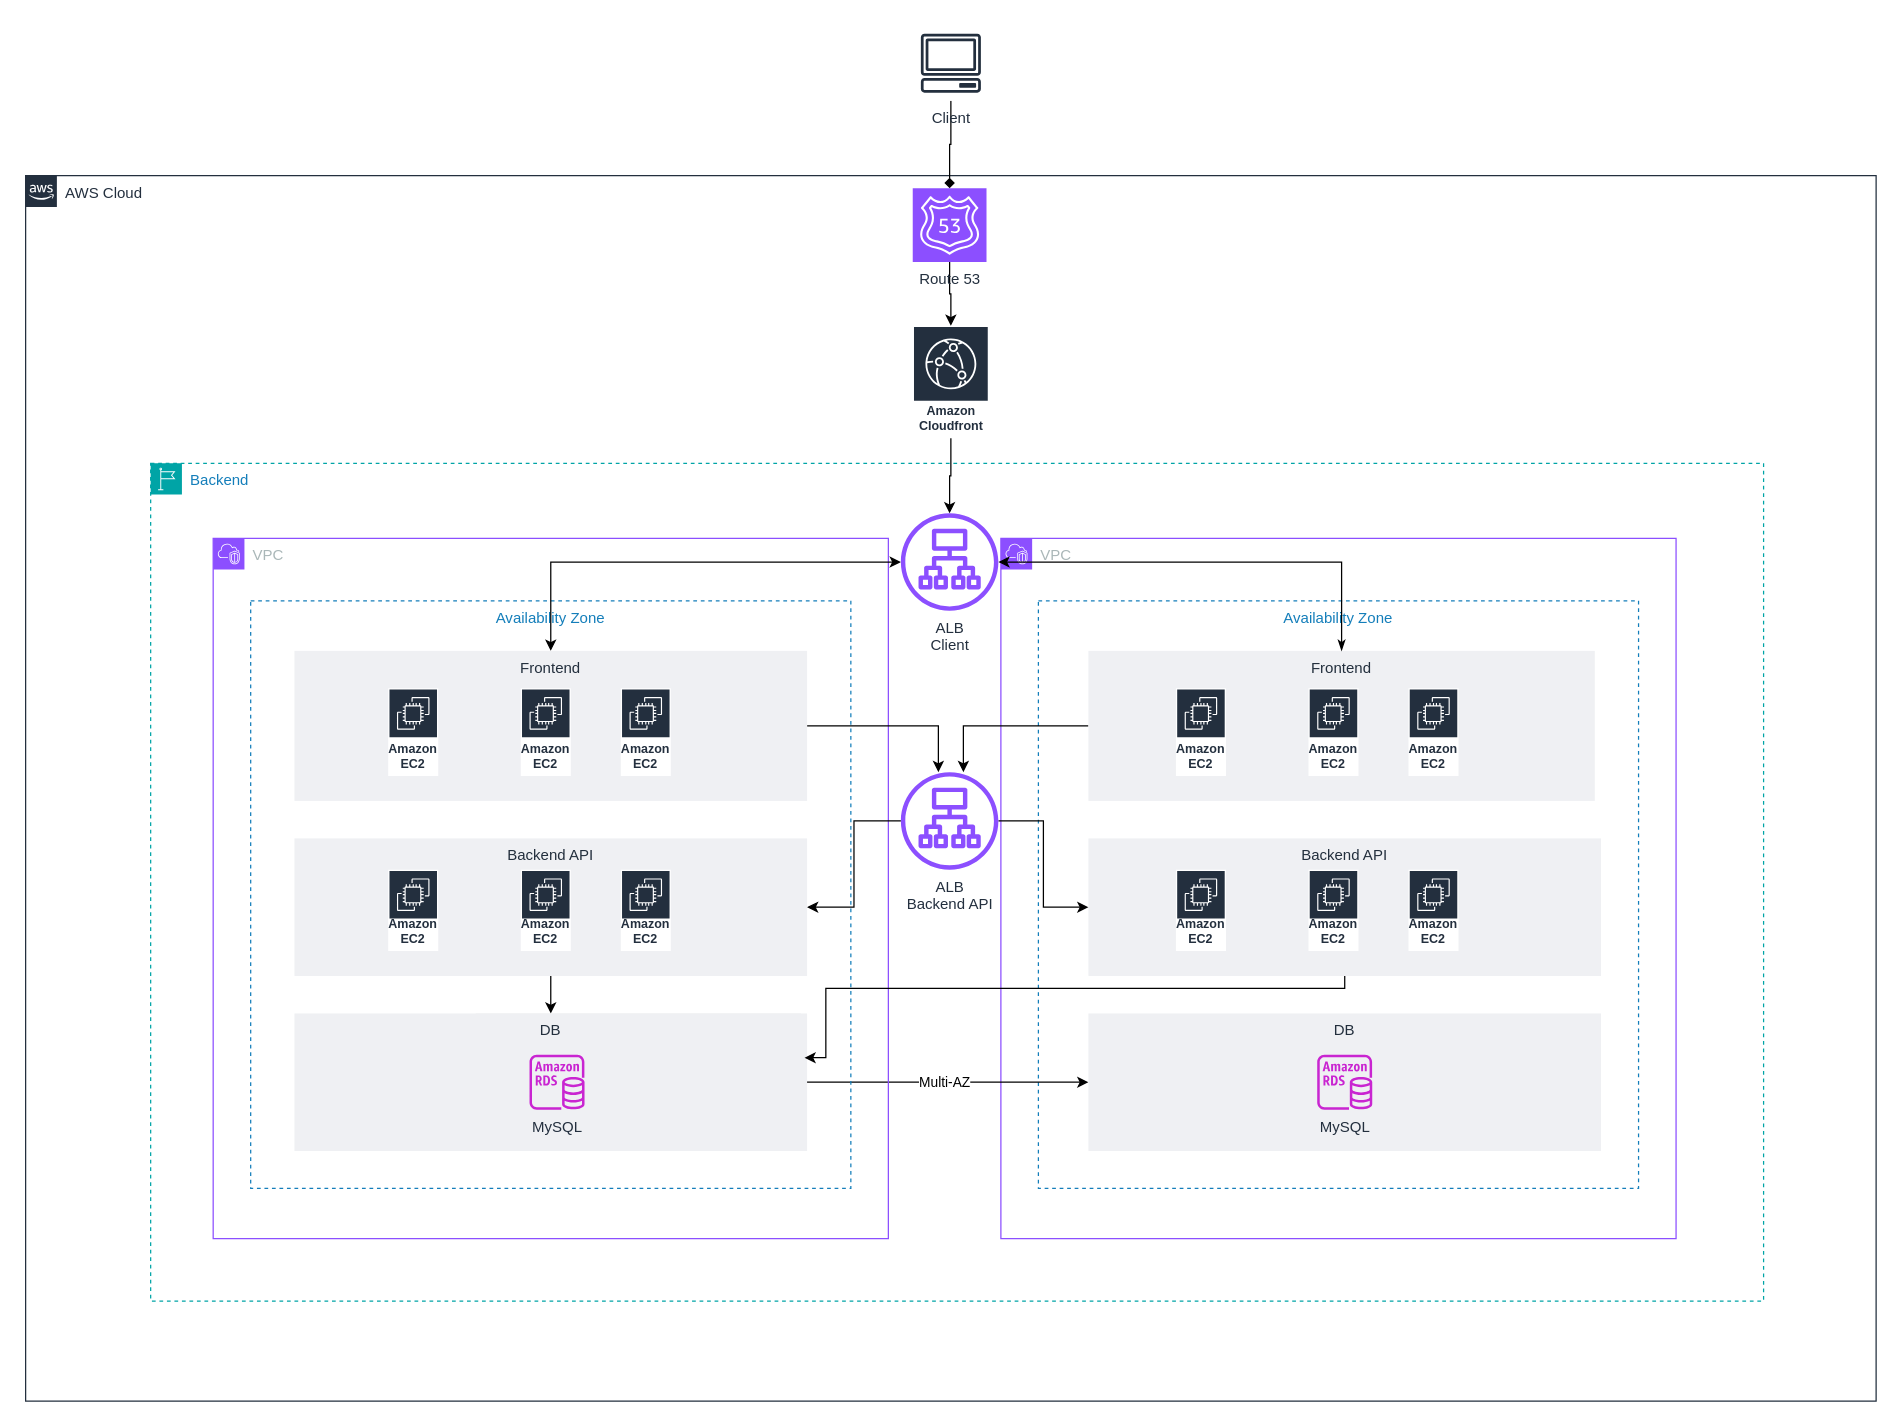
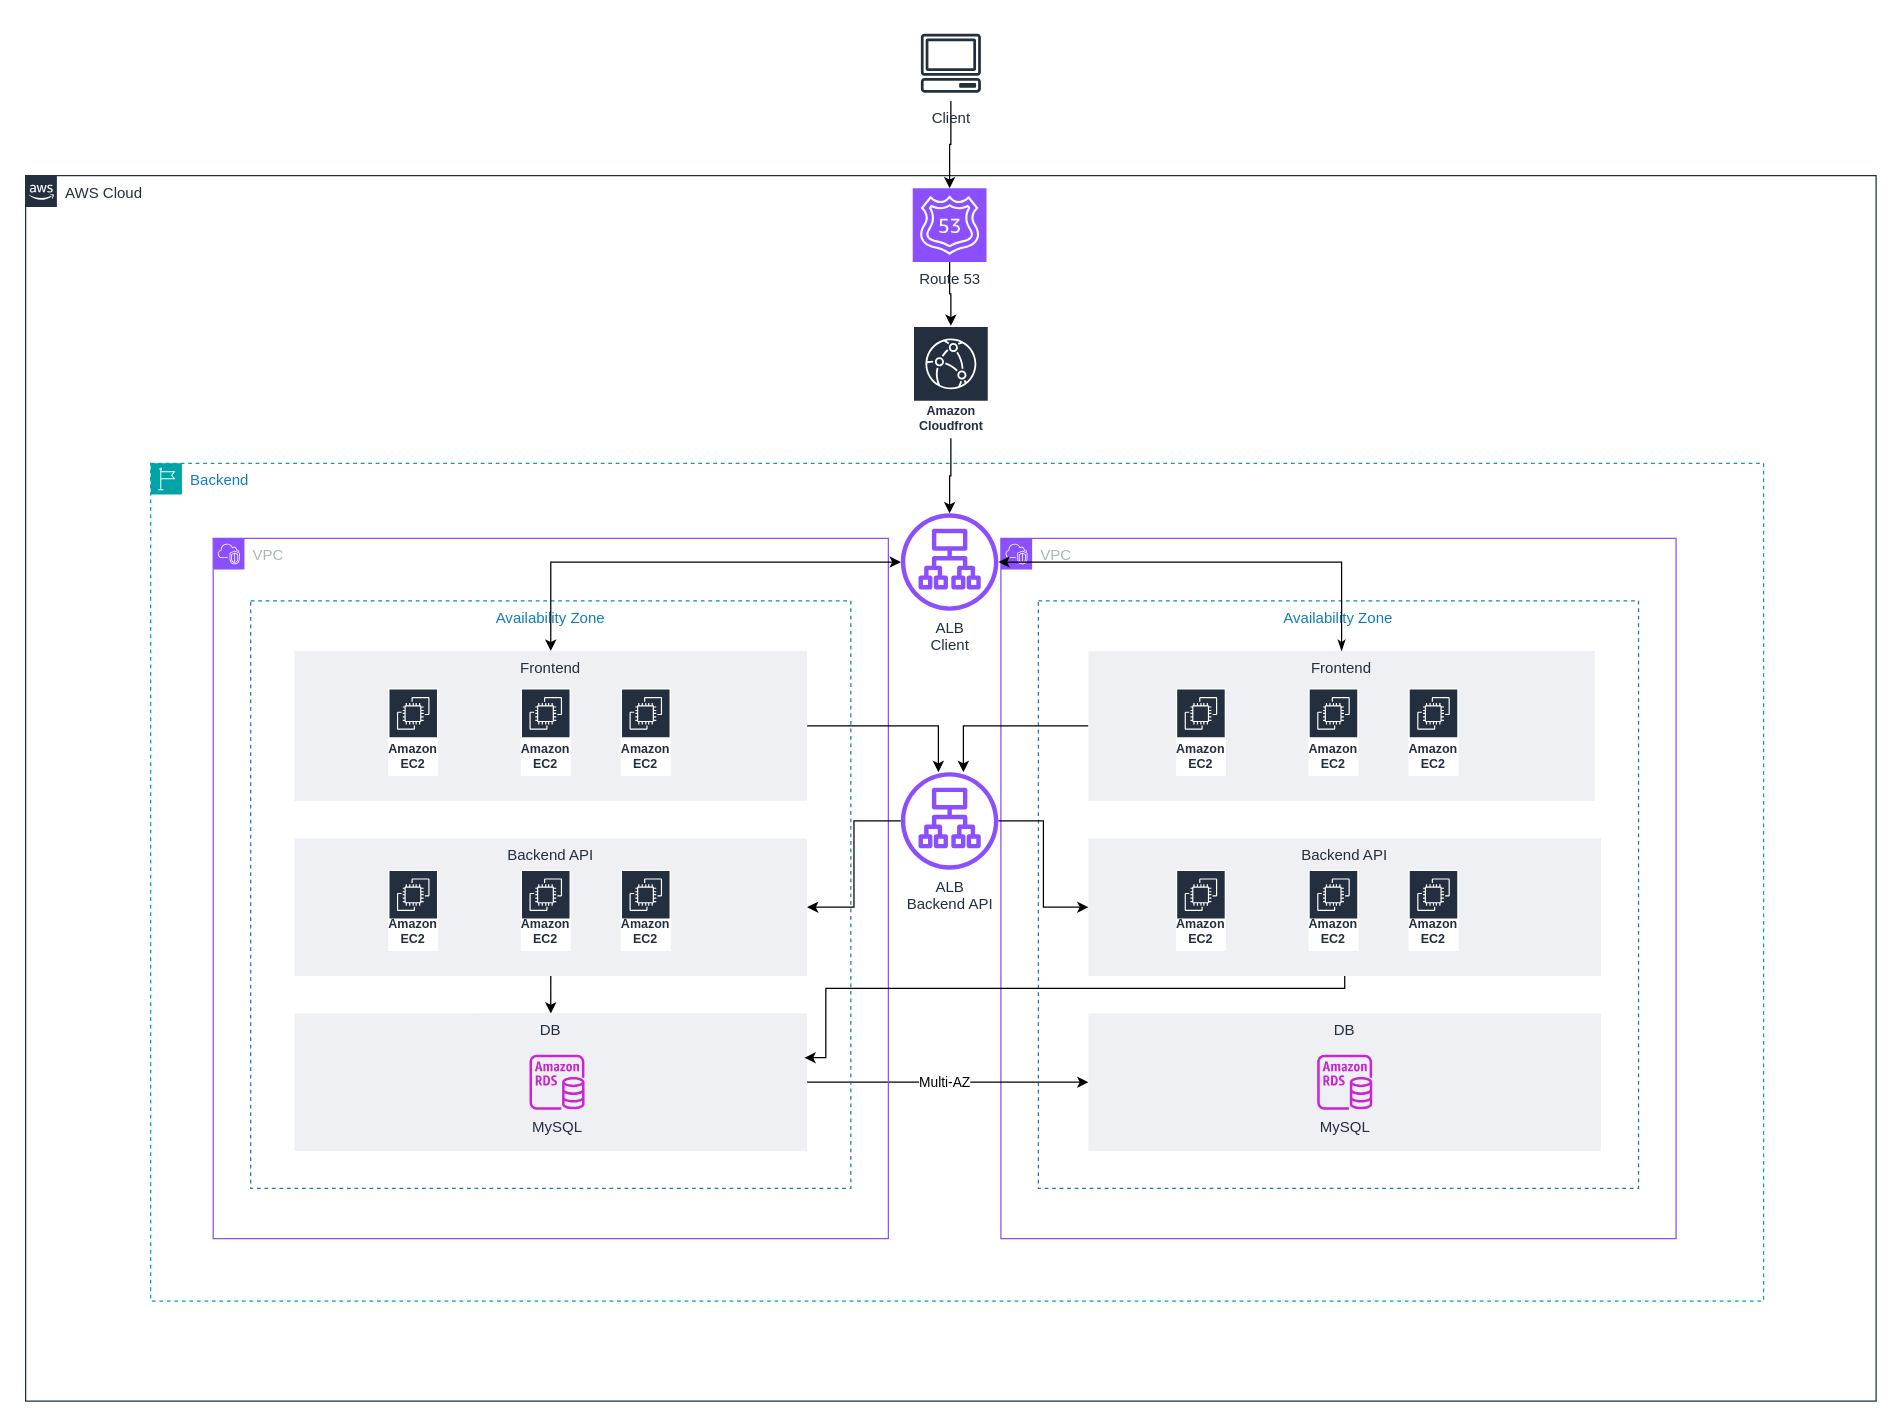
edge "Client" -> "Route 53": arrowhead diamond -> classic
